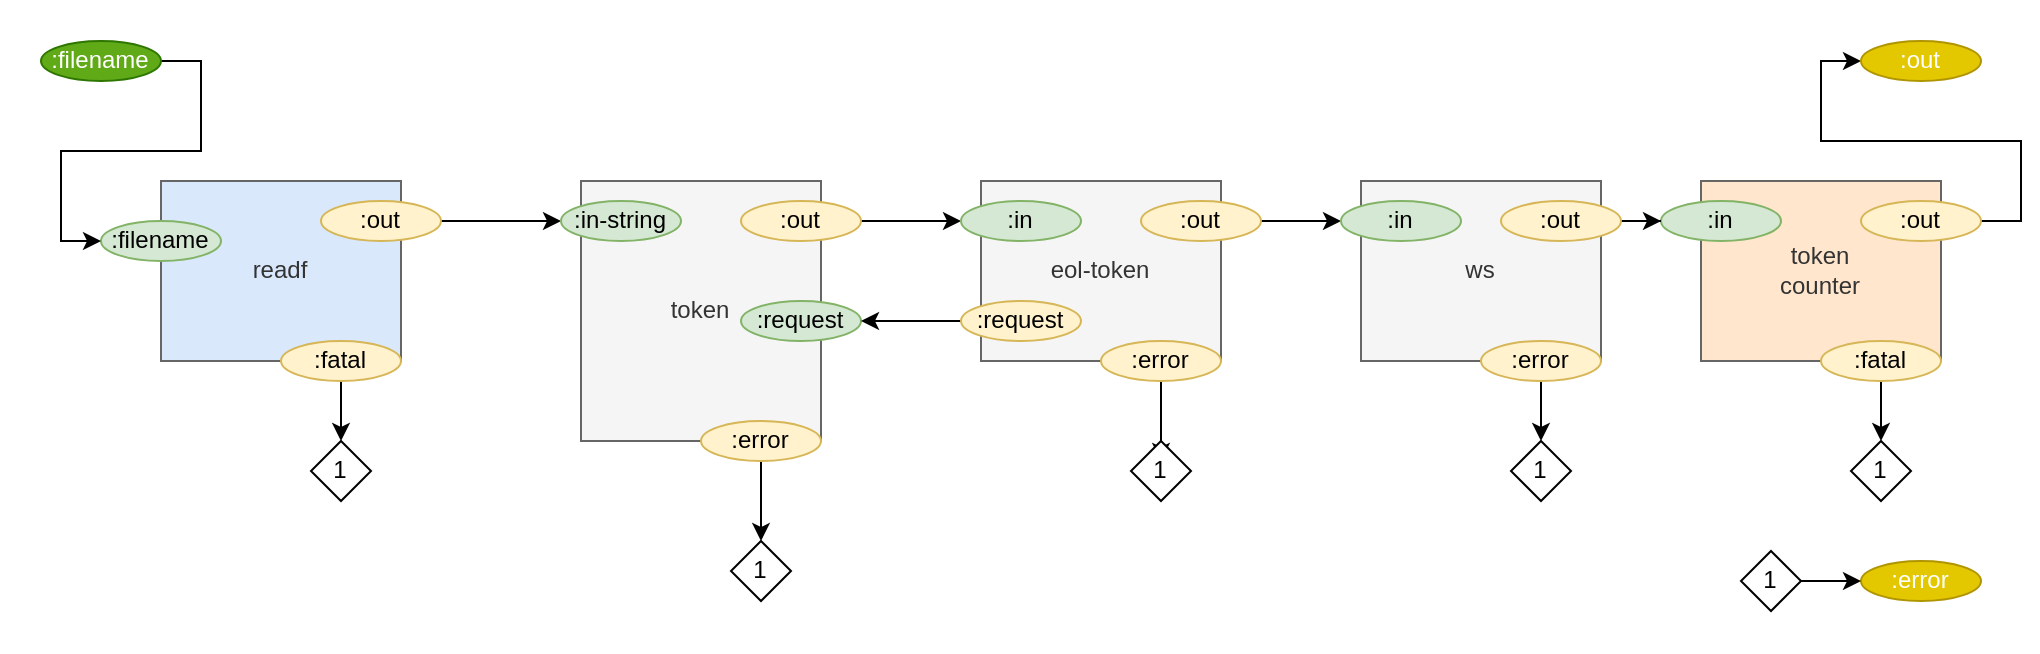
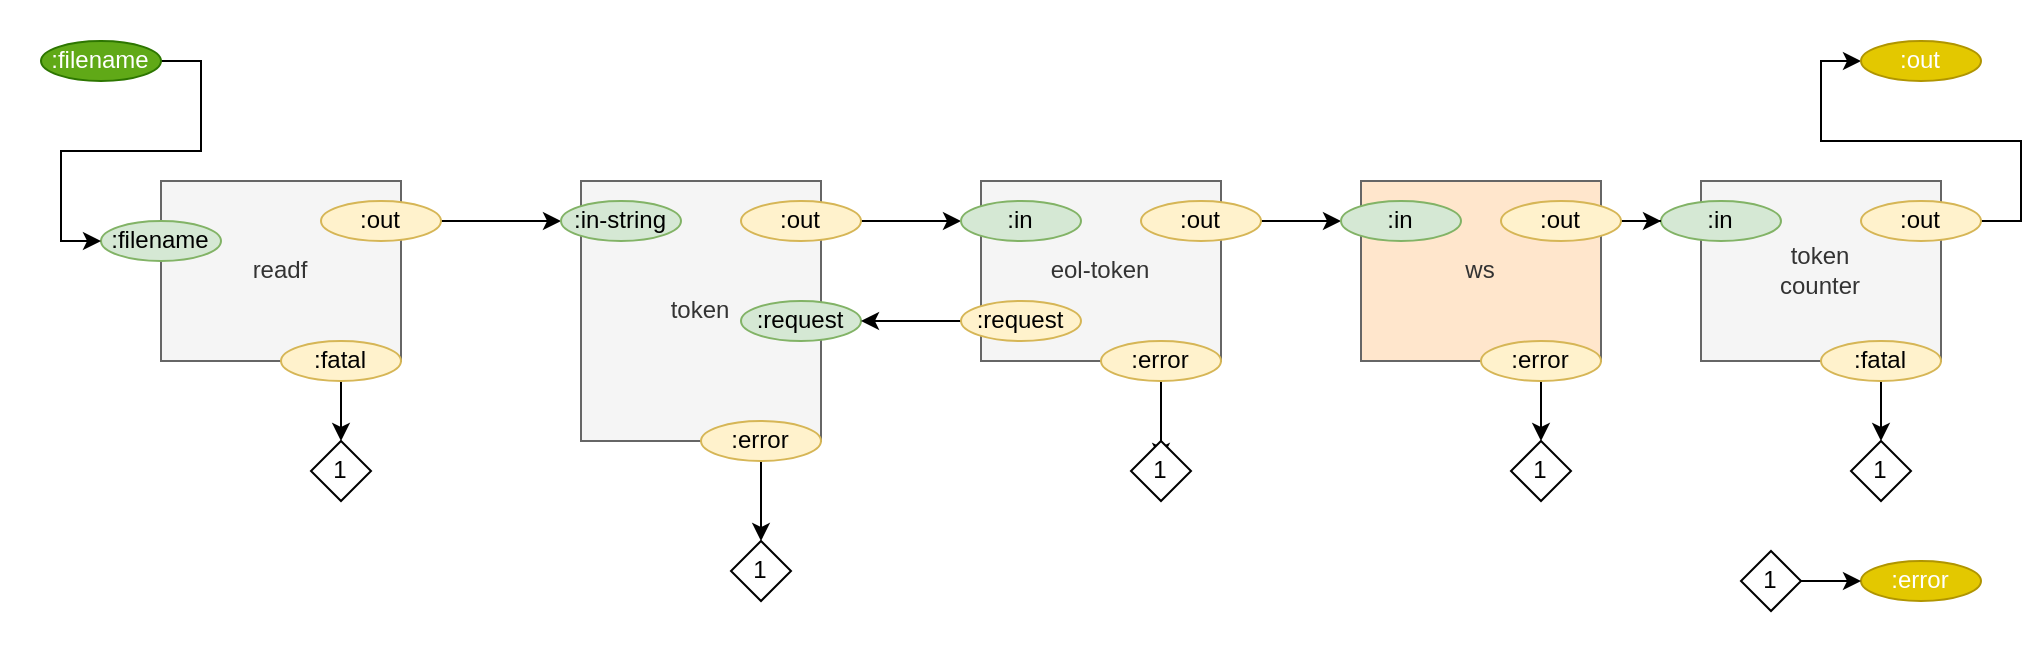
node "readf": fillcolor #dae8fc -> #f5f5f5
node "ws": fillcolor #f5f5f5 -> #ffe6cc
node "token counter": fillcolor #ffe6cc -> #f5f5f5
